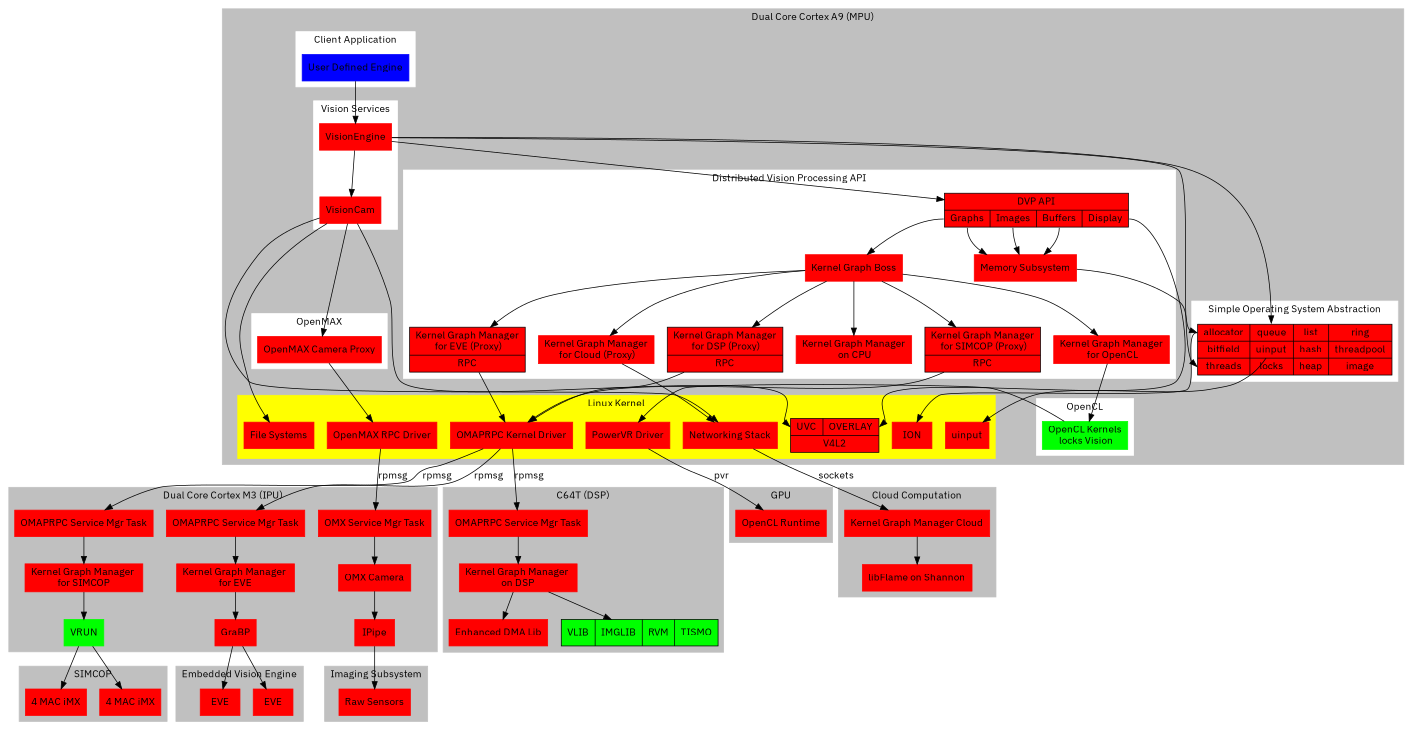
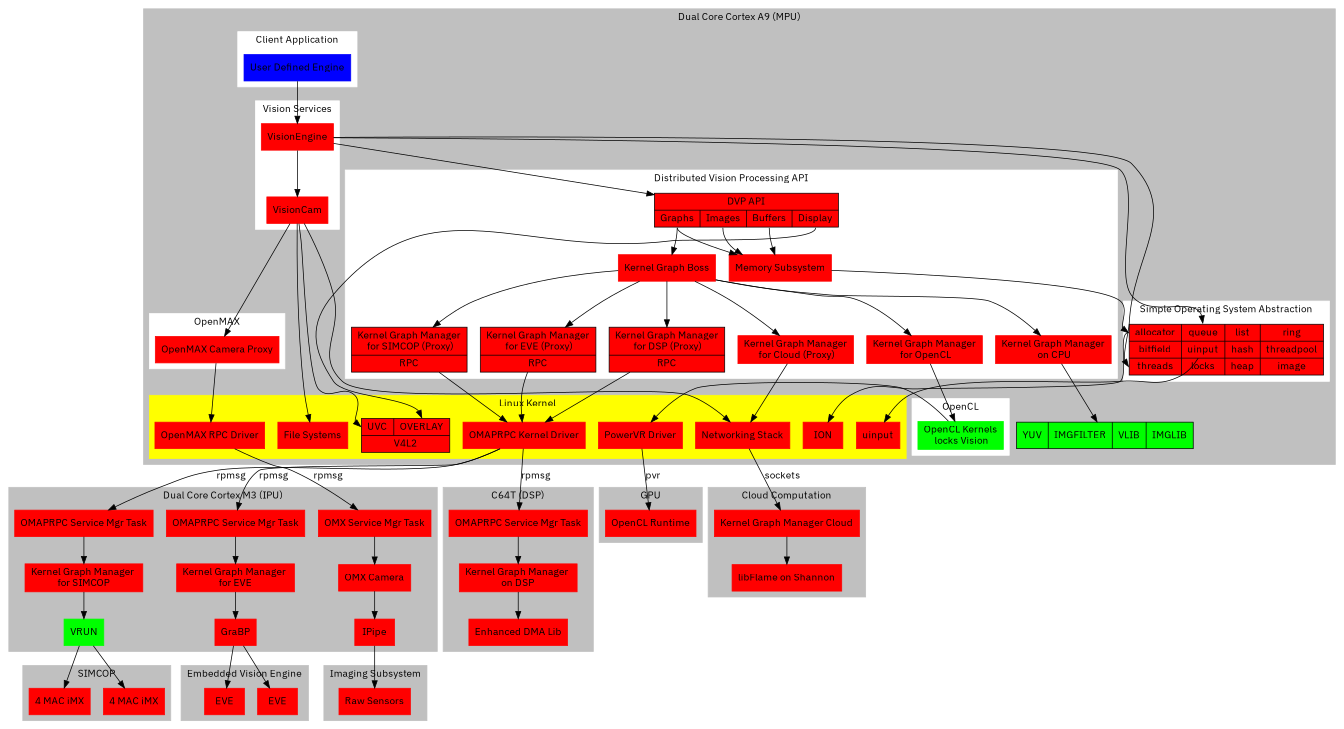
node "YUV": added
node "VLIB": removed
